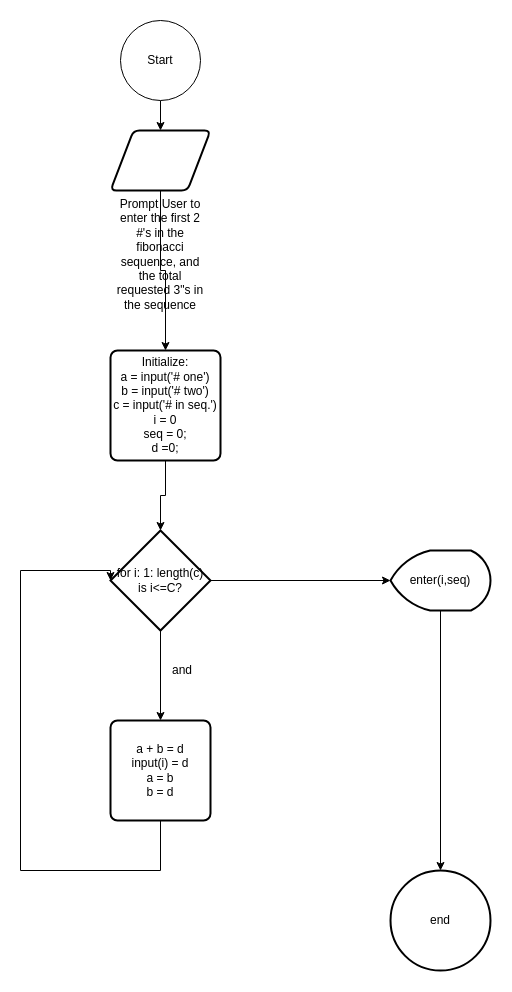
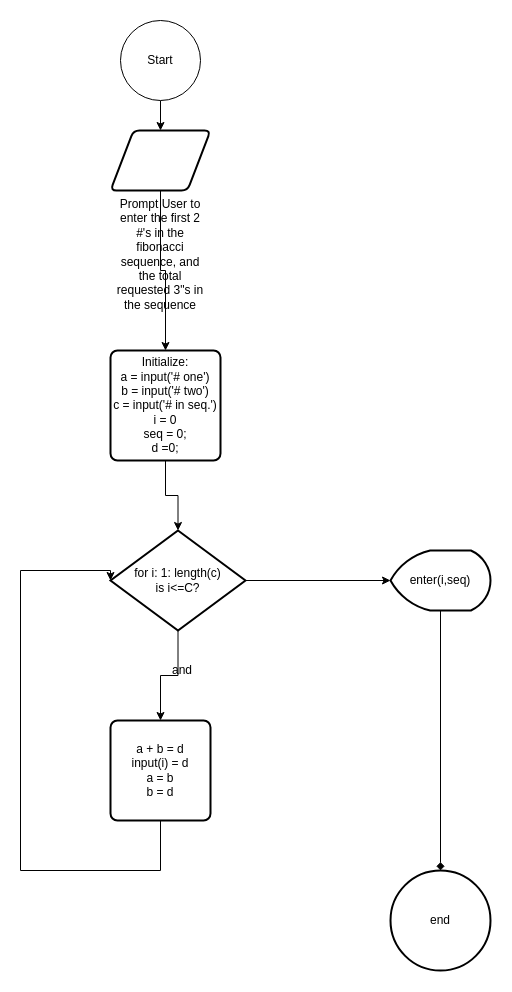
node "for i: 1: length(c) is i<=C?": size 100x100 -> 135x100
edge "enter(i,seq)" -> "end": arrowhead classic -> diamond
